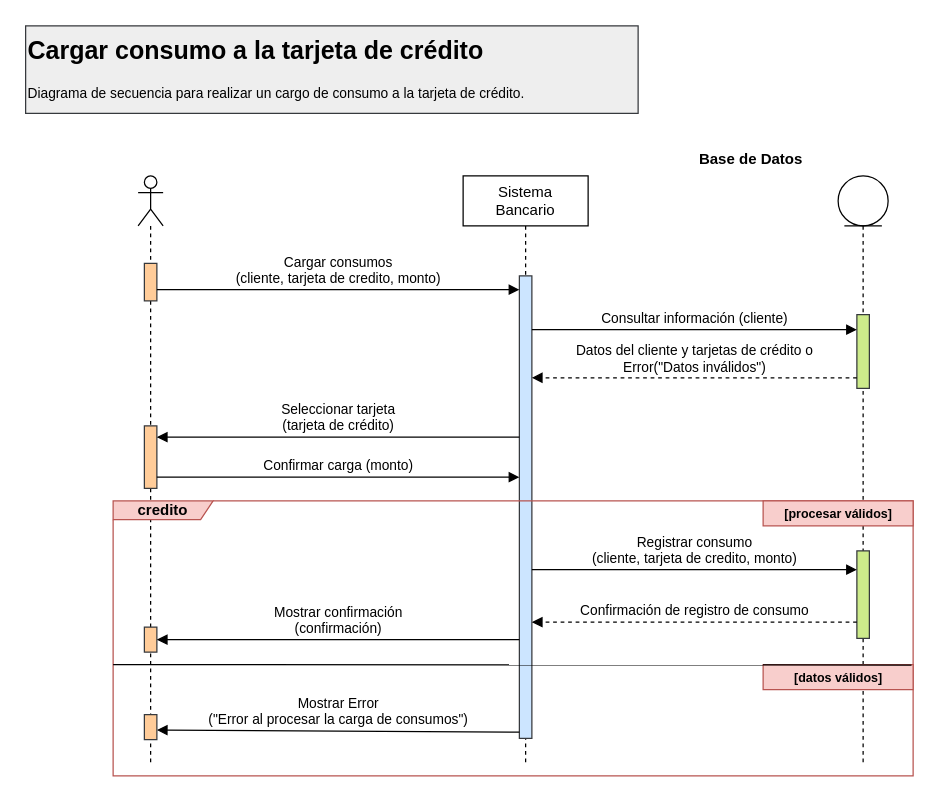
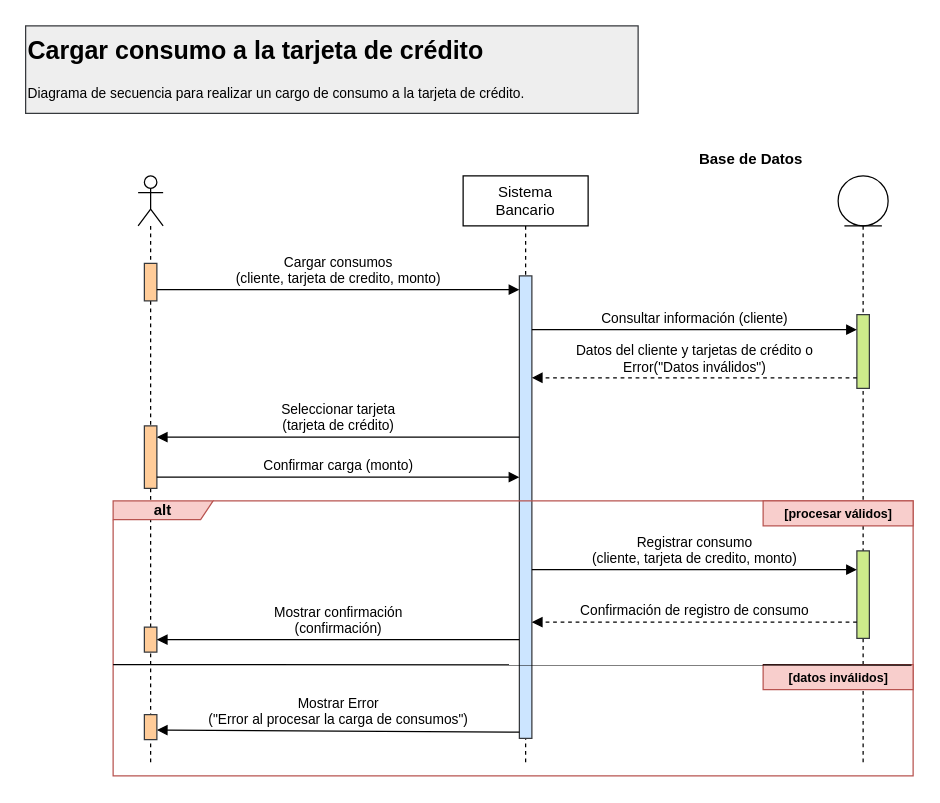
node "credito": label "credito" -> "alt"
node "[datos válidos]": label "[datos válidos]" -> "[datos inválidos]"
